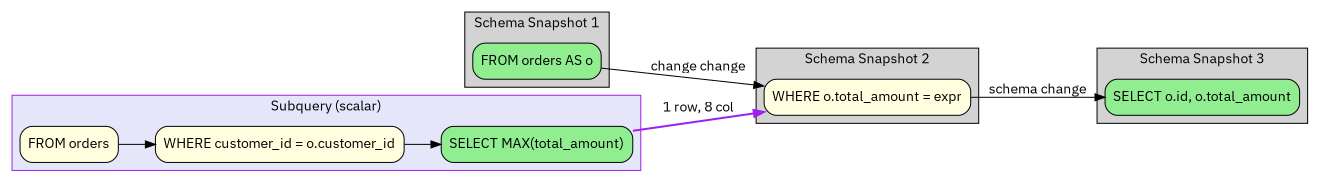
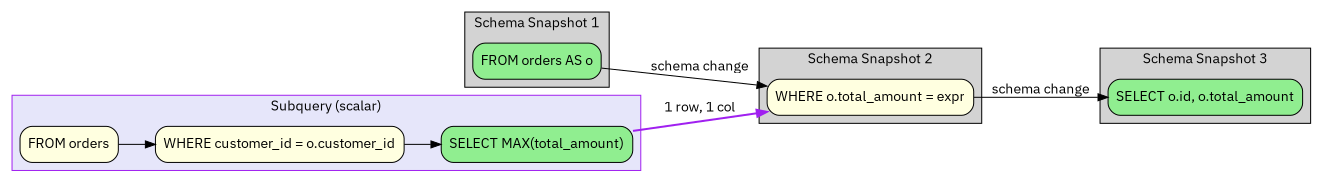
edge "FROM orders AS o" -> "WHERE o.total_amount = expr": label "change change" -> "schema change"
edge "SELECT MAX(total_amount)" -> "WHERE o.total_amount = expr": label "1 row, 8 col" -> "1 row, 1 col"
